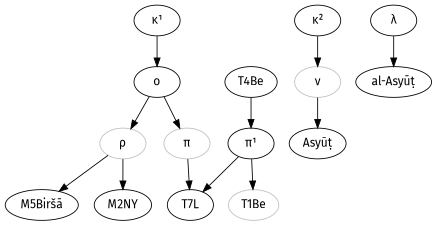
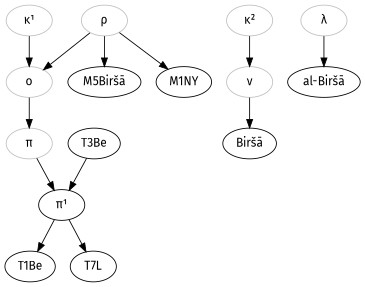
node "κ¹": color black -> grey
node "κ²": color black -> grey
node "λ": color black -> grey
node "ο": color black -> grey
node "T4Be": label "T4Be" -> "T3Be"
node "al-Asyūṭ": label "al-Asyūṭ" -> "al-Biršā"
edge "ο" -> "ρ": reversed
node "Asyūṭ": label "Asyūṭ" -> "Biršā"
edge "π" -> "T7L": now "π" -> "π¹"
node "M2NY": label "M2NY" -> "M1NY"
node "T1Be": color grey -> black
